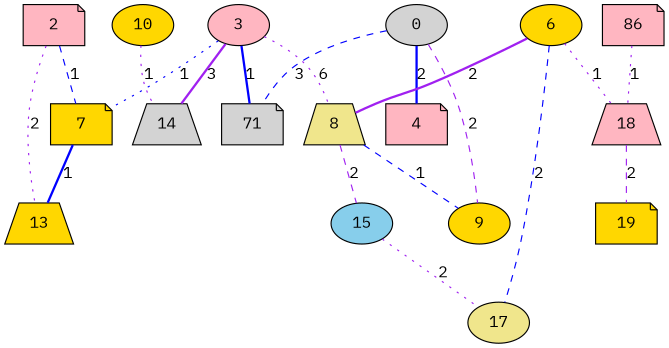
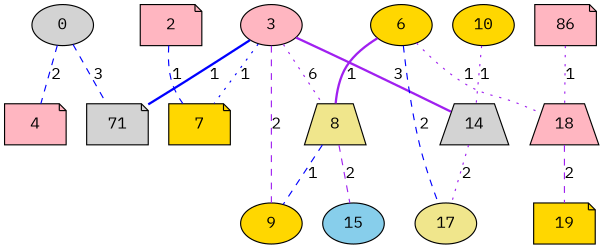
edge "0" -- "4": style bold -> dashed
edge "6" -- "8": label "2" -> "1"
edge "0" -- "9": now "3" -- "9"
node "13": removed
edge "15" -- "17": now "14" -- "17"
